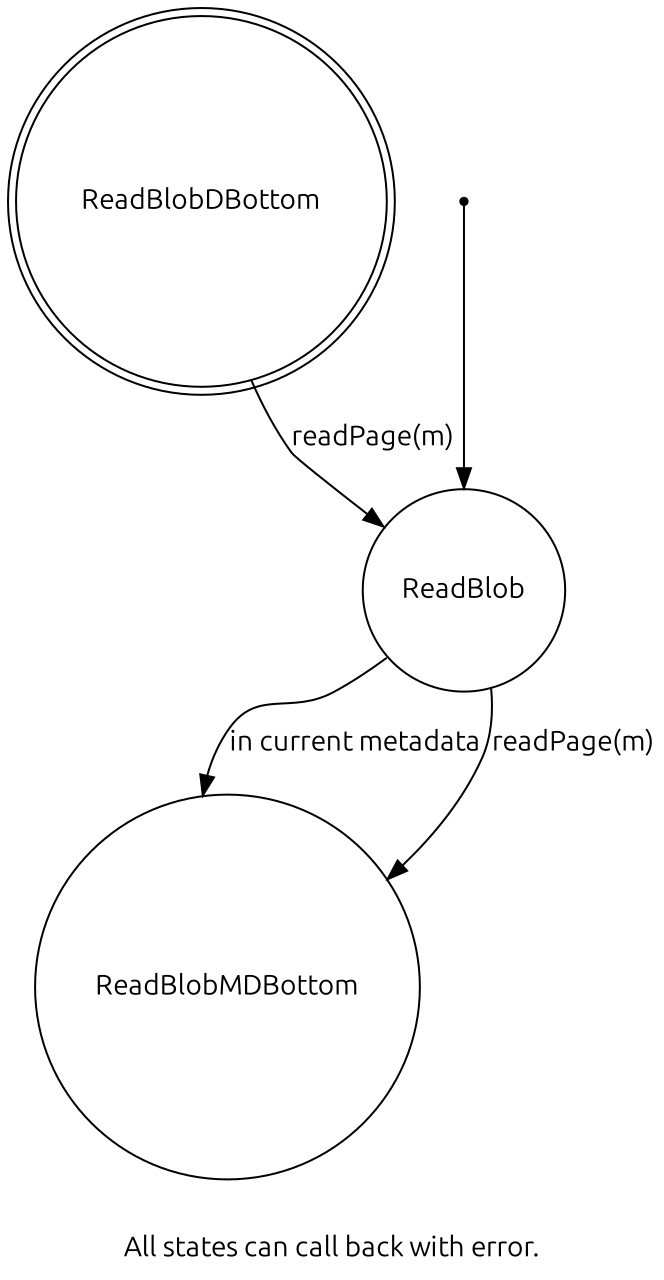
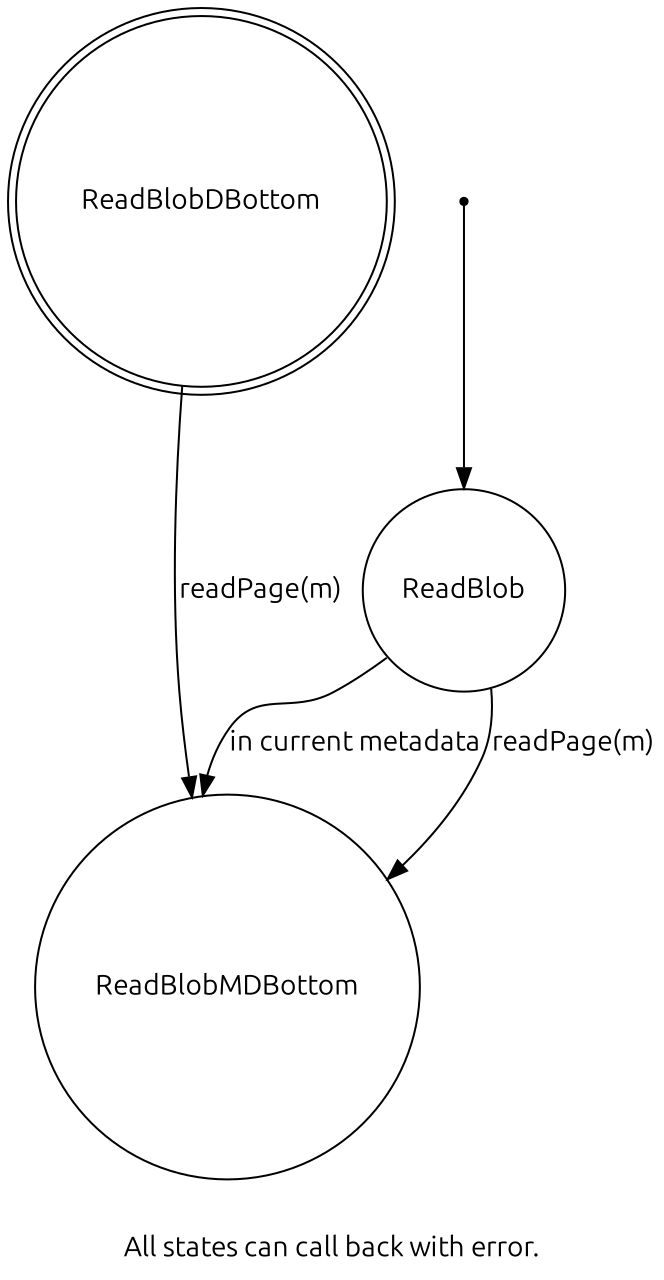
edge "ReadBlobDBottom" -> "ReadBlob": now "ReadBlobDBottom" -> "ReadBlobMDBottom"
